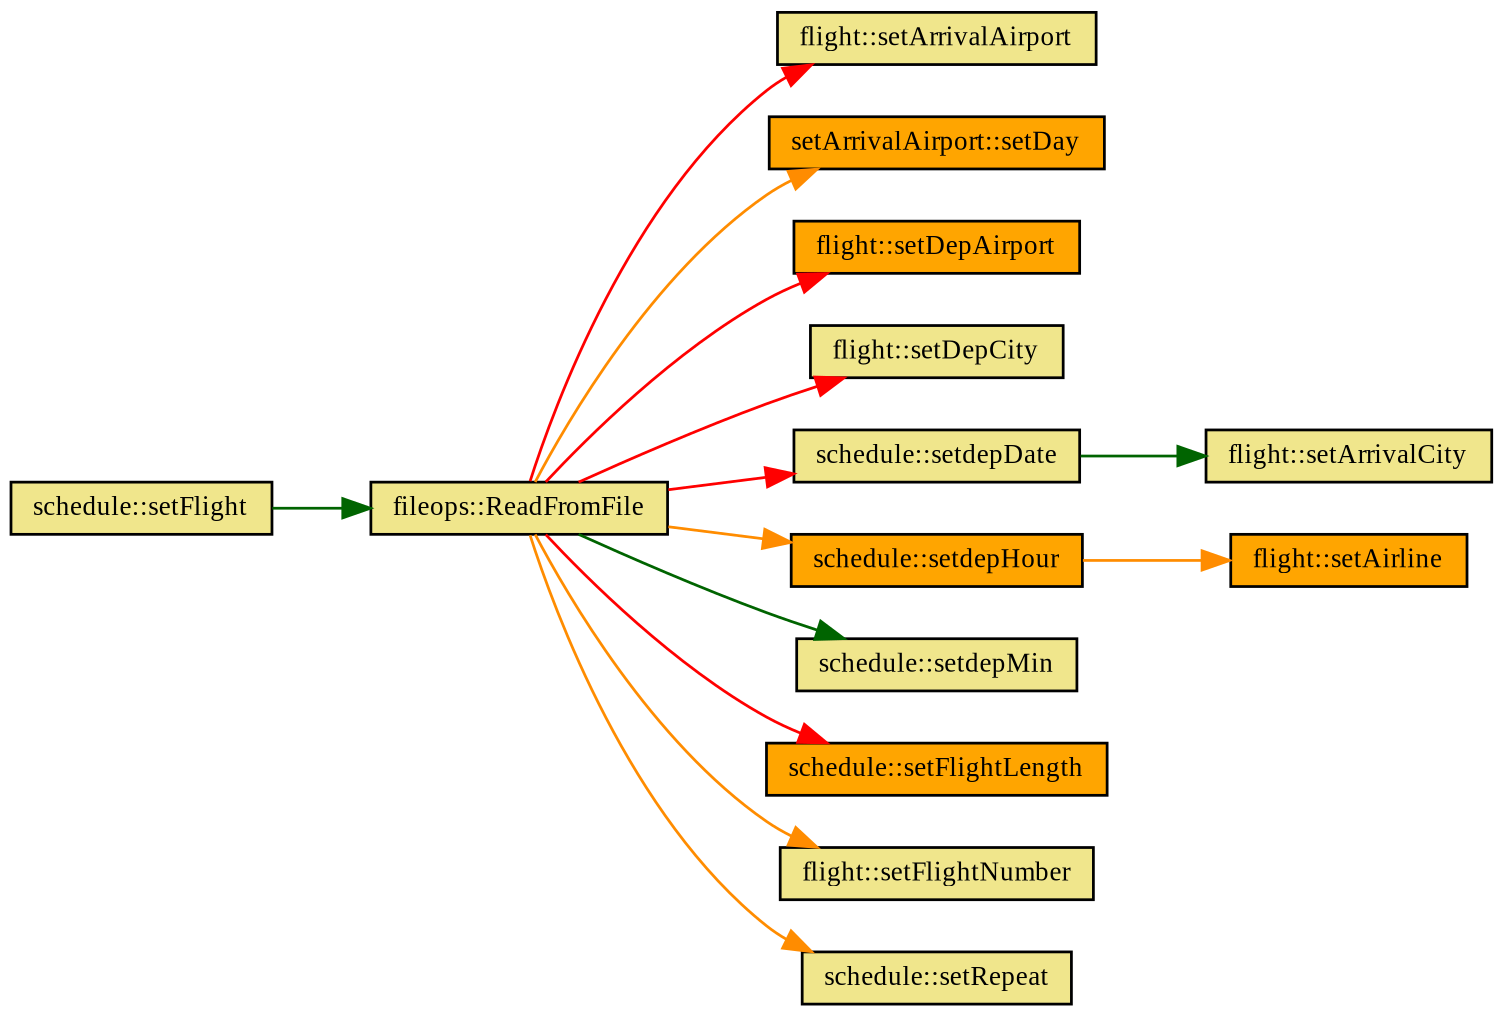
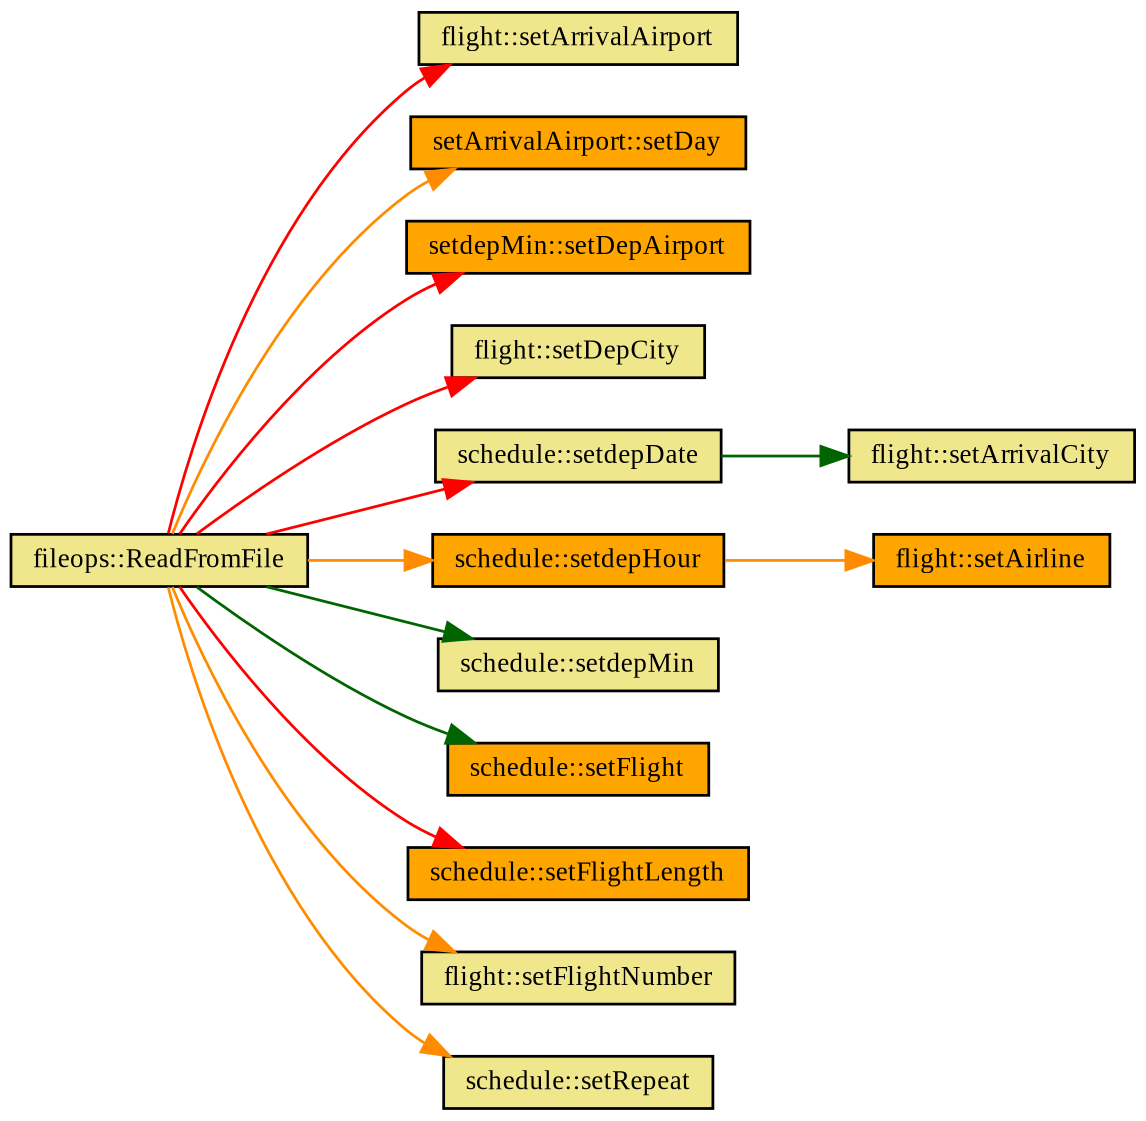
node "flight::setDepAirport": label "flight::setDepAirport" -> "setdepMin::setDepAirport"
node "schedule::setFlight": fillcolor khaki -> orange
edge "schedule::setFlight" -> "fileops::ReadFromFile": reversed
